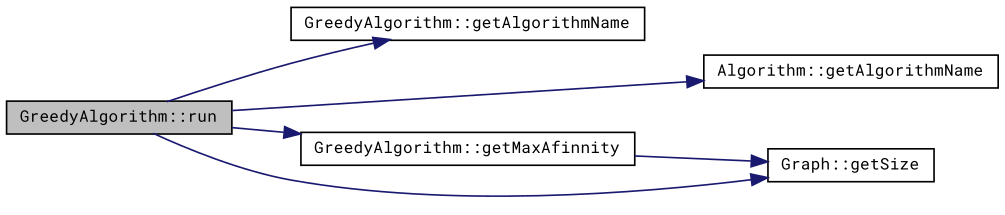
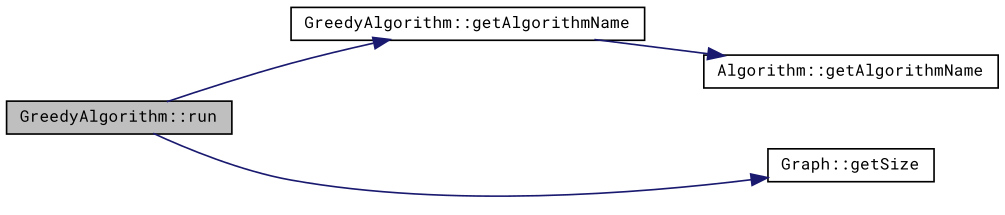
edge "GreedyAlgorithm::run" -> "Algorithm::getAlgorithmName": now "GreedyAlgorithm::getAlgorithmName" -> "Algorithm::getAlgorithmName"
node "GreedyAlgorithm::getMaxAfinnity": removed
